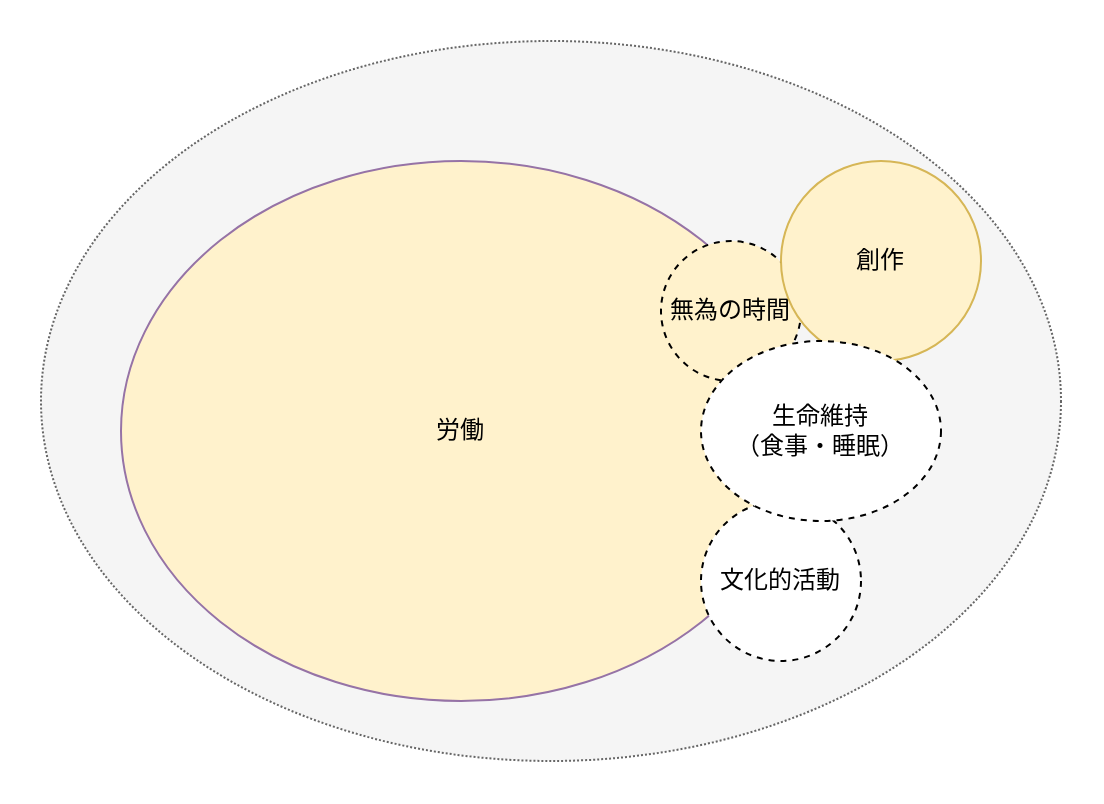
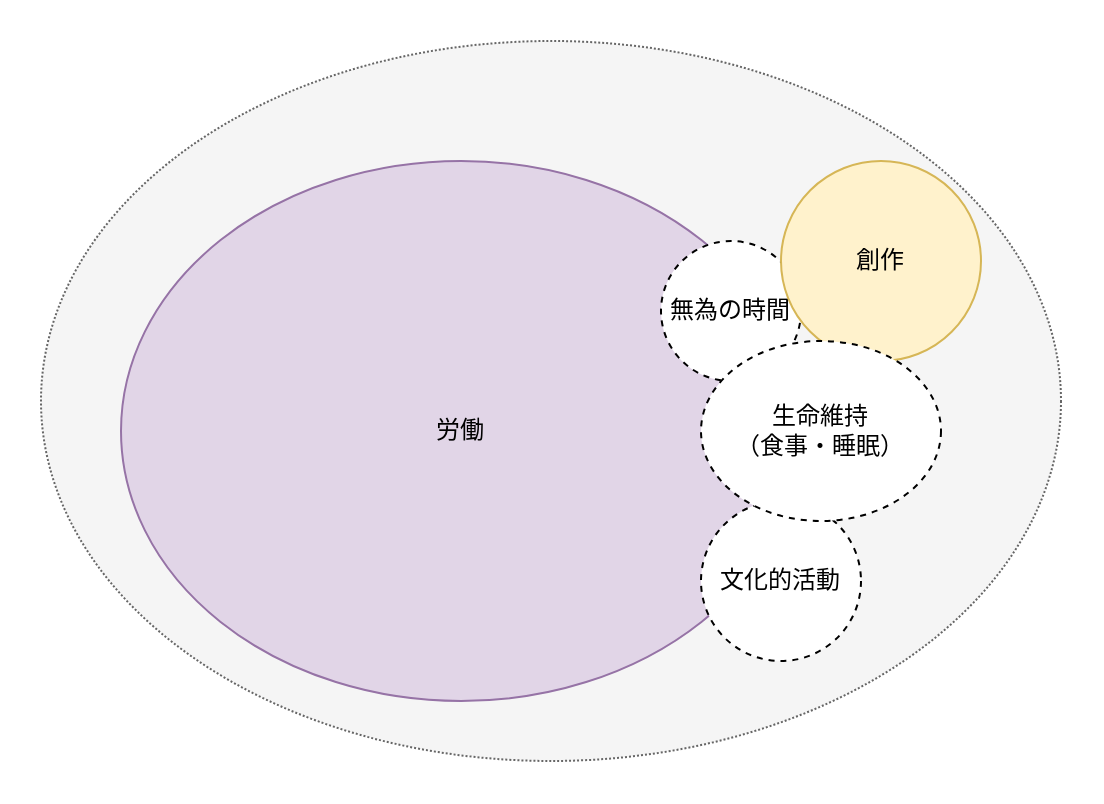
node "無為の時間": fillcolor #fff2cc -> #ffffff
node "労働": fillcolor #fff2cc -> #e1d5e7
